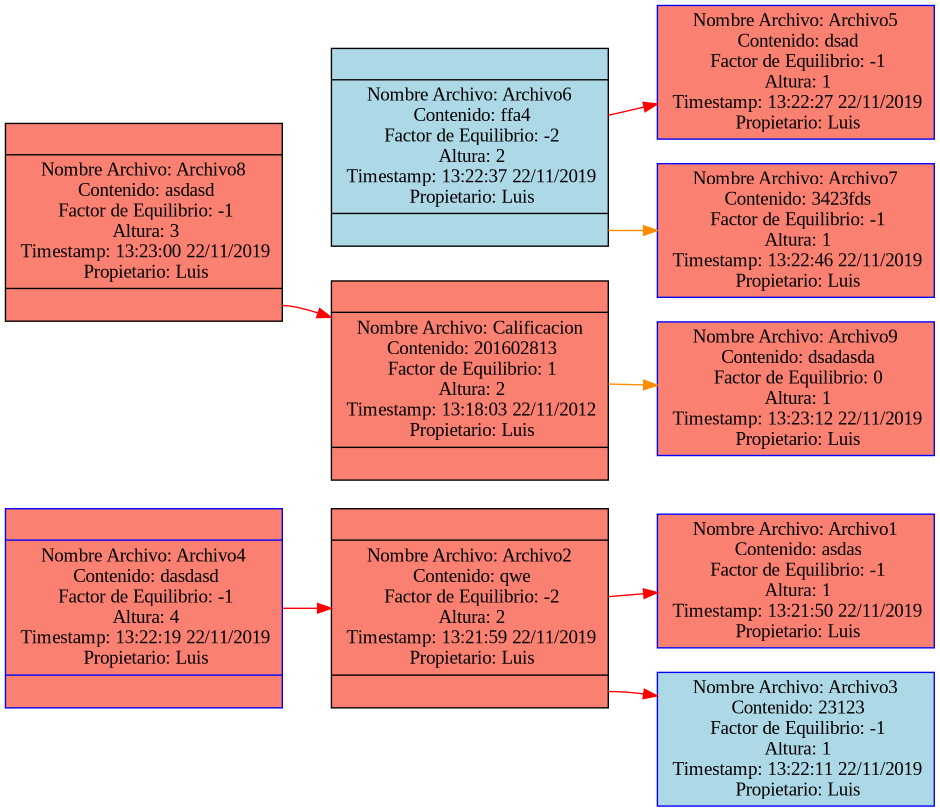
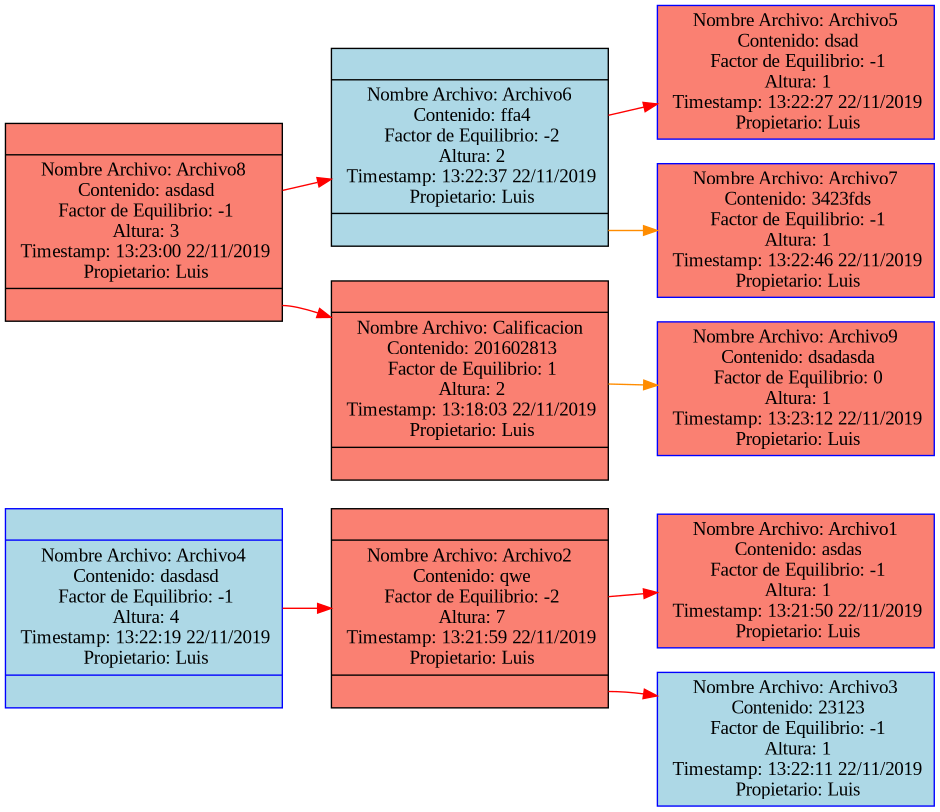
edge "Nombre Archivo: Archivo8" -> "Nombre Archivo: Archivo6": added
node "Nombre Archivo: Calificacion": text "Timestamp: 13:18:03 22/11/2012" -> "Timestamp: 13:18:03 22/11/2019"
node "Nombre Archivo: Archivo4": fillcolor salmon -> lightblue
node "Nombre Archivo: Archivo2": text "Altura: 2" -> "Altura: 7"
